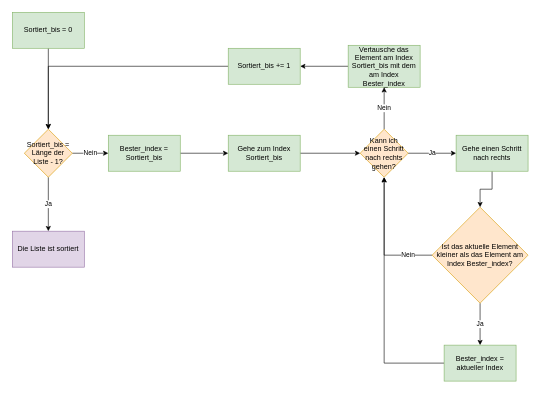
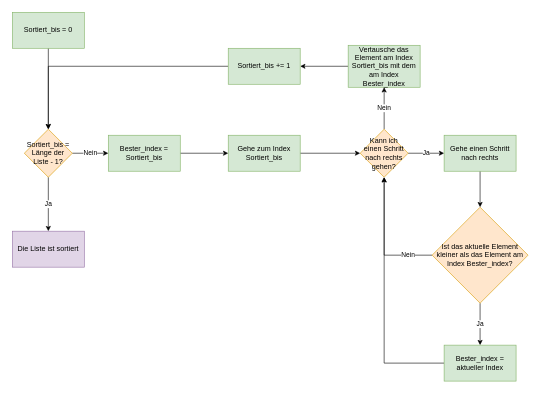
node "Gehe einen Schritt nach rechts": moved (492, 153) -> (480, 153)
